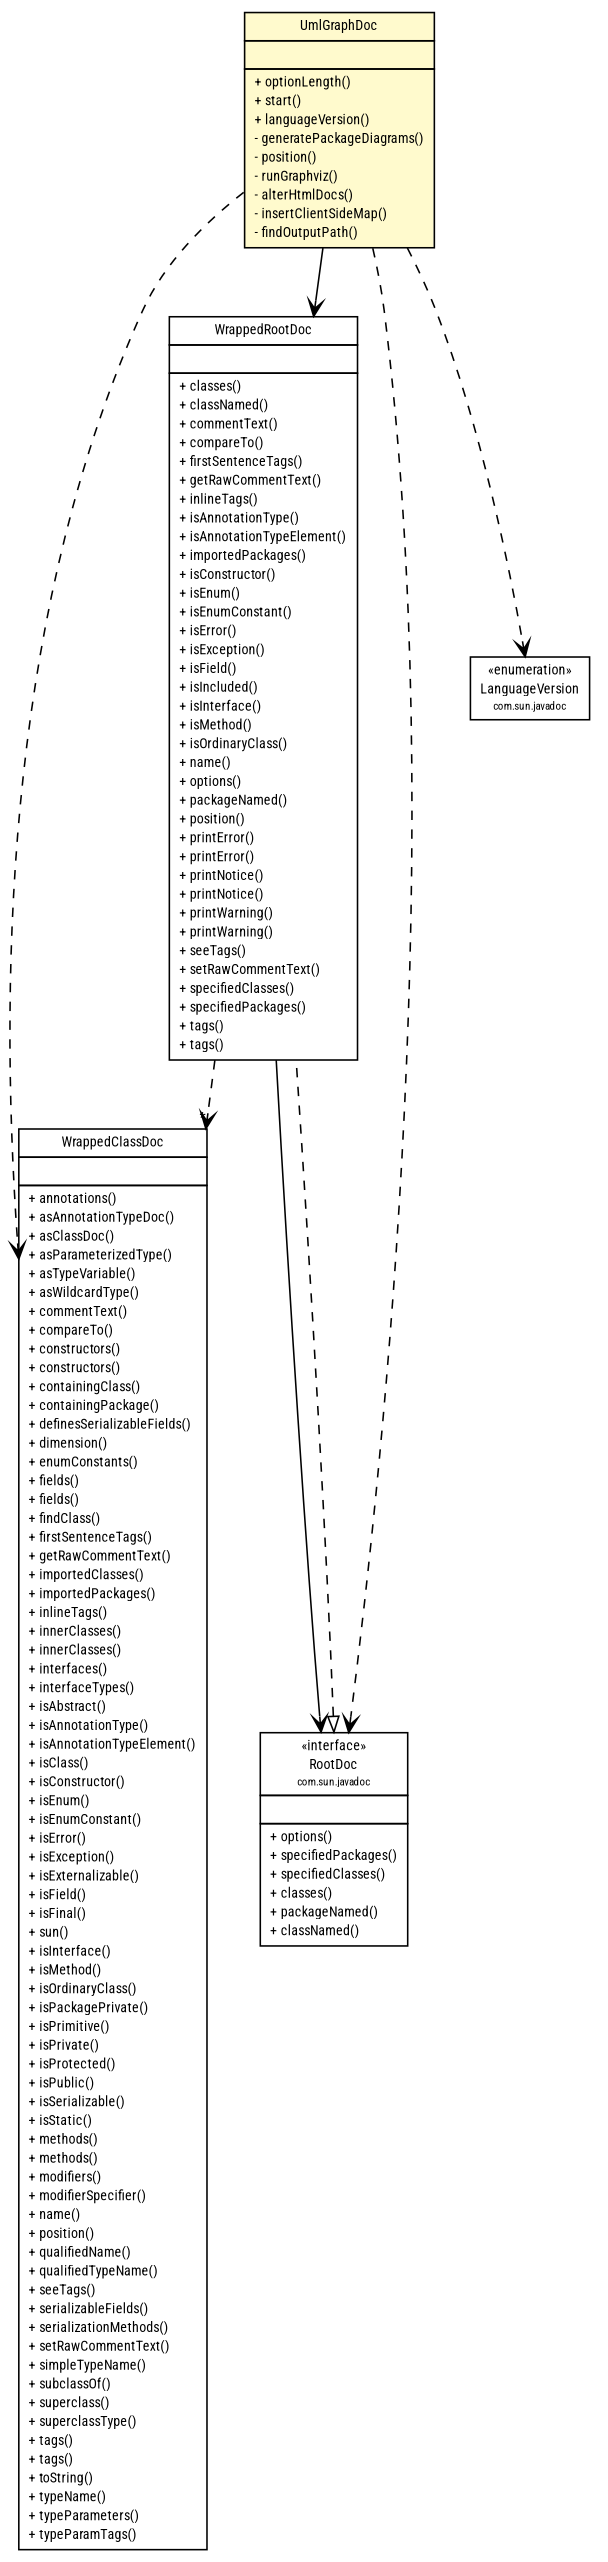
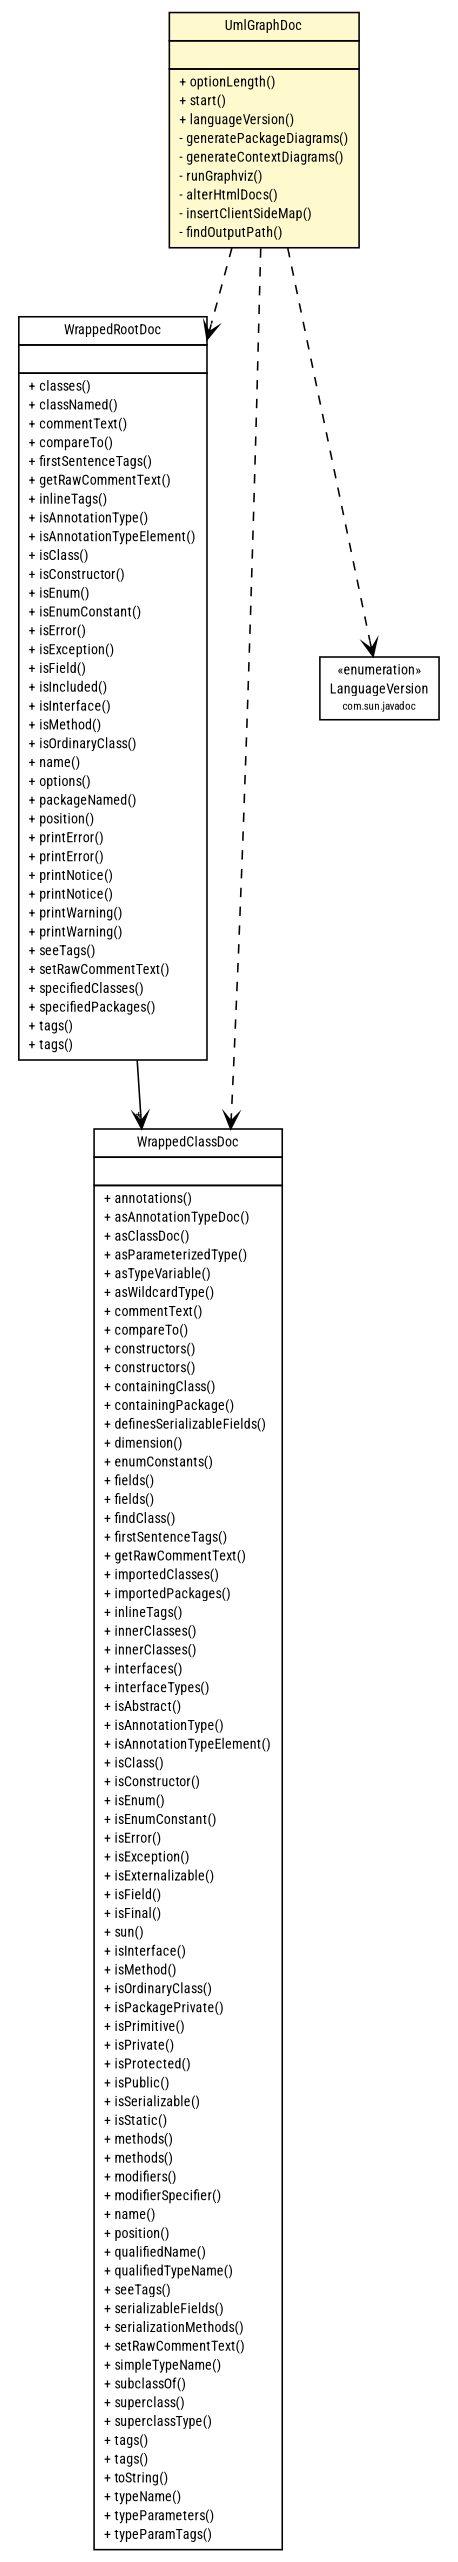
node "UmlGraphDoc": text "- position()" -> "- generateContextDiagrams()"
edge "UmlGraphDoc" -> "WrappedRootDoc": style solid -> dashed
node "WrappedRootDoc": text "+ importedPackages()" -> "+ isClass()"
edge "WrappedRootDoc" -> "WrappedClassDoc": style dashed -> solid
node "RootDoc": removed
